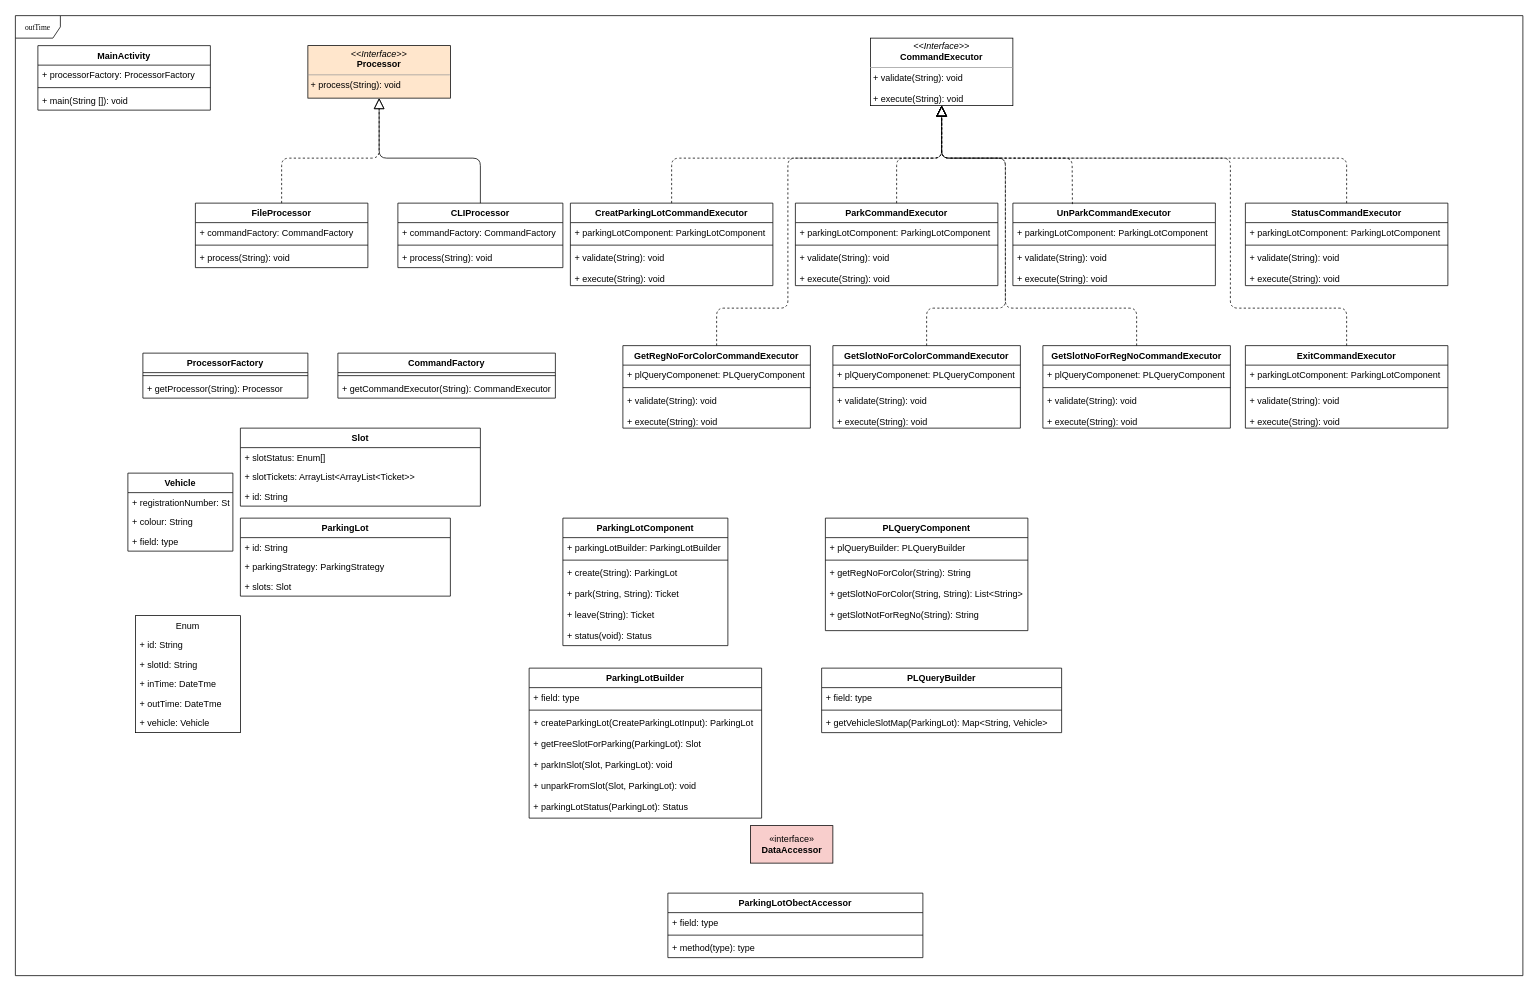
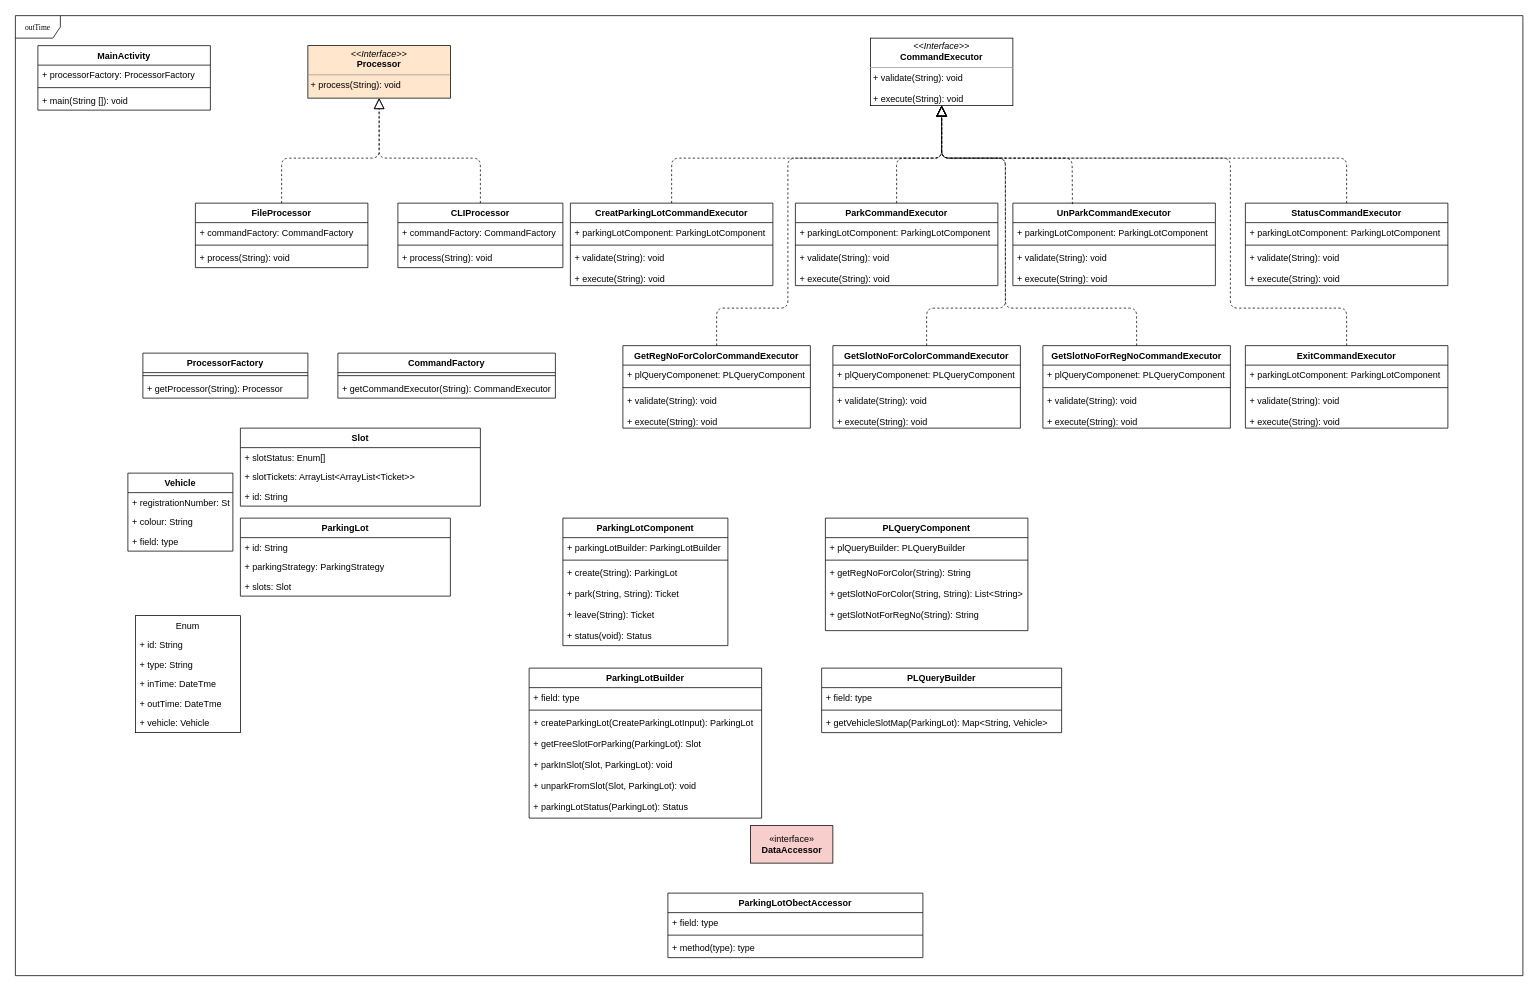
edge "CLIProcessor" -> "<<Interface>> Processor + process(String): void": style solid -> dashed
node "+ slotId: String": label "+ slotId: String" -> "+ type: String"
